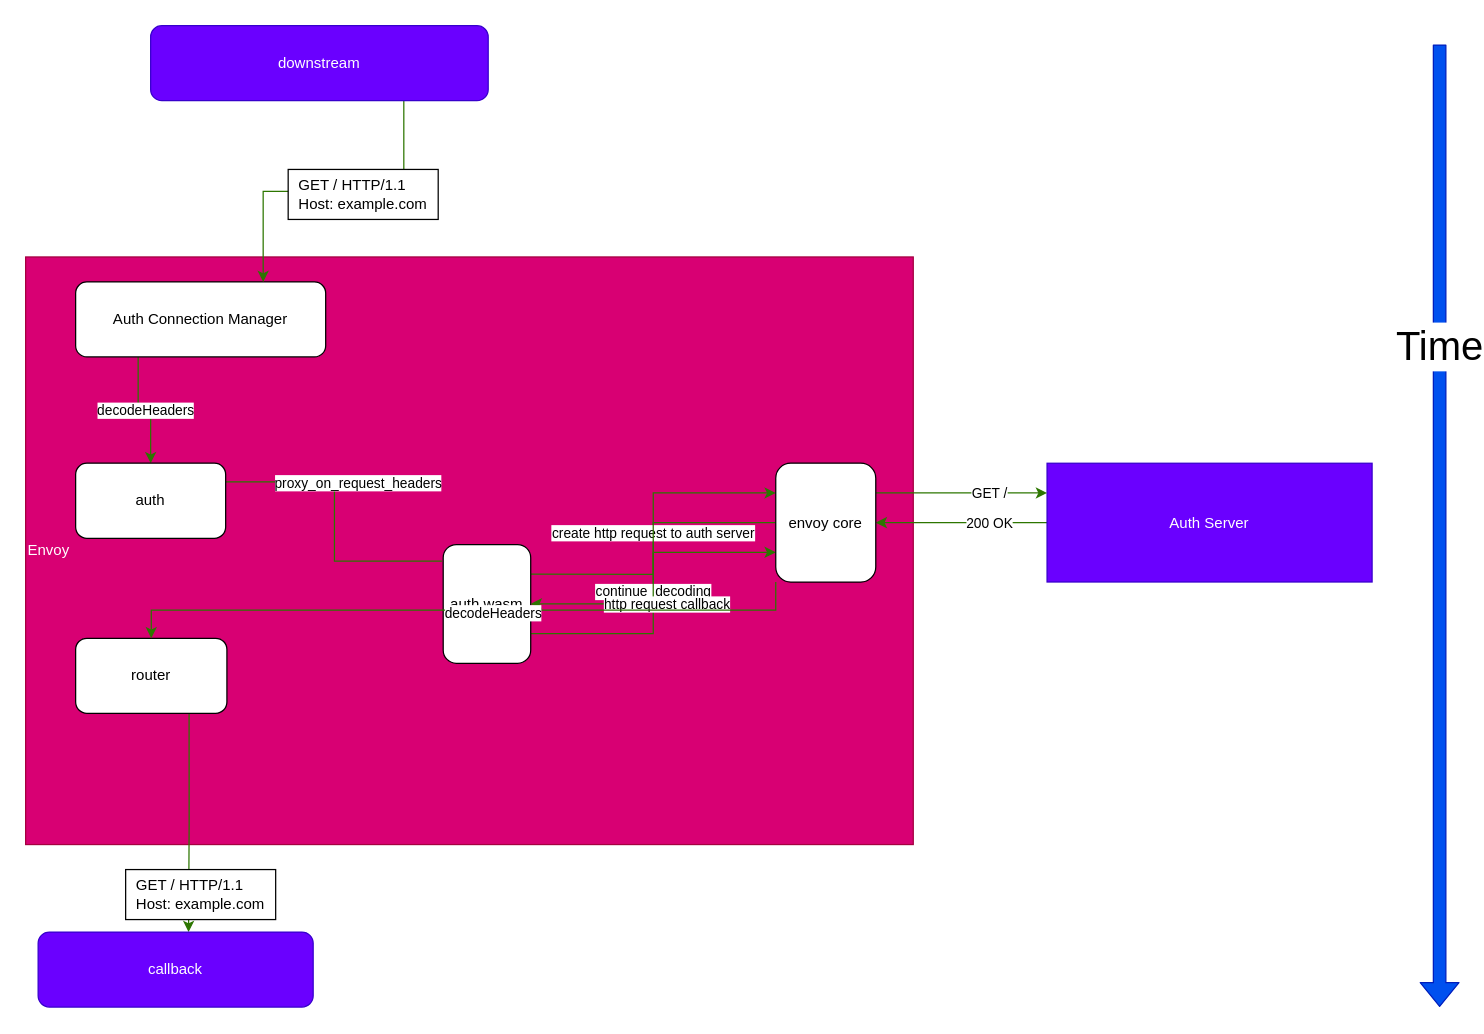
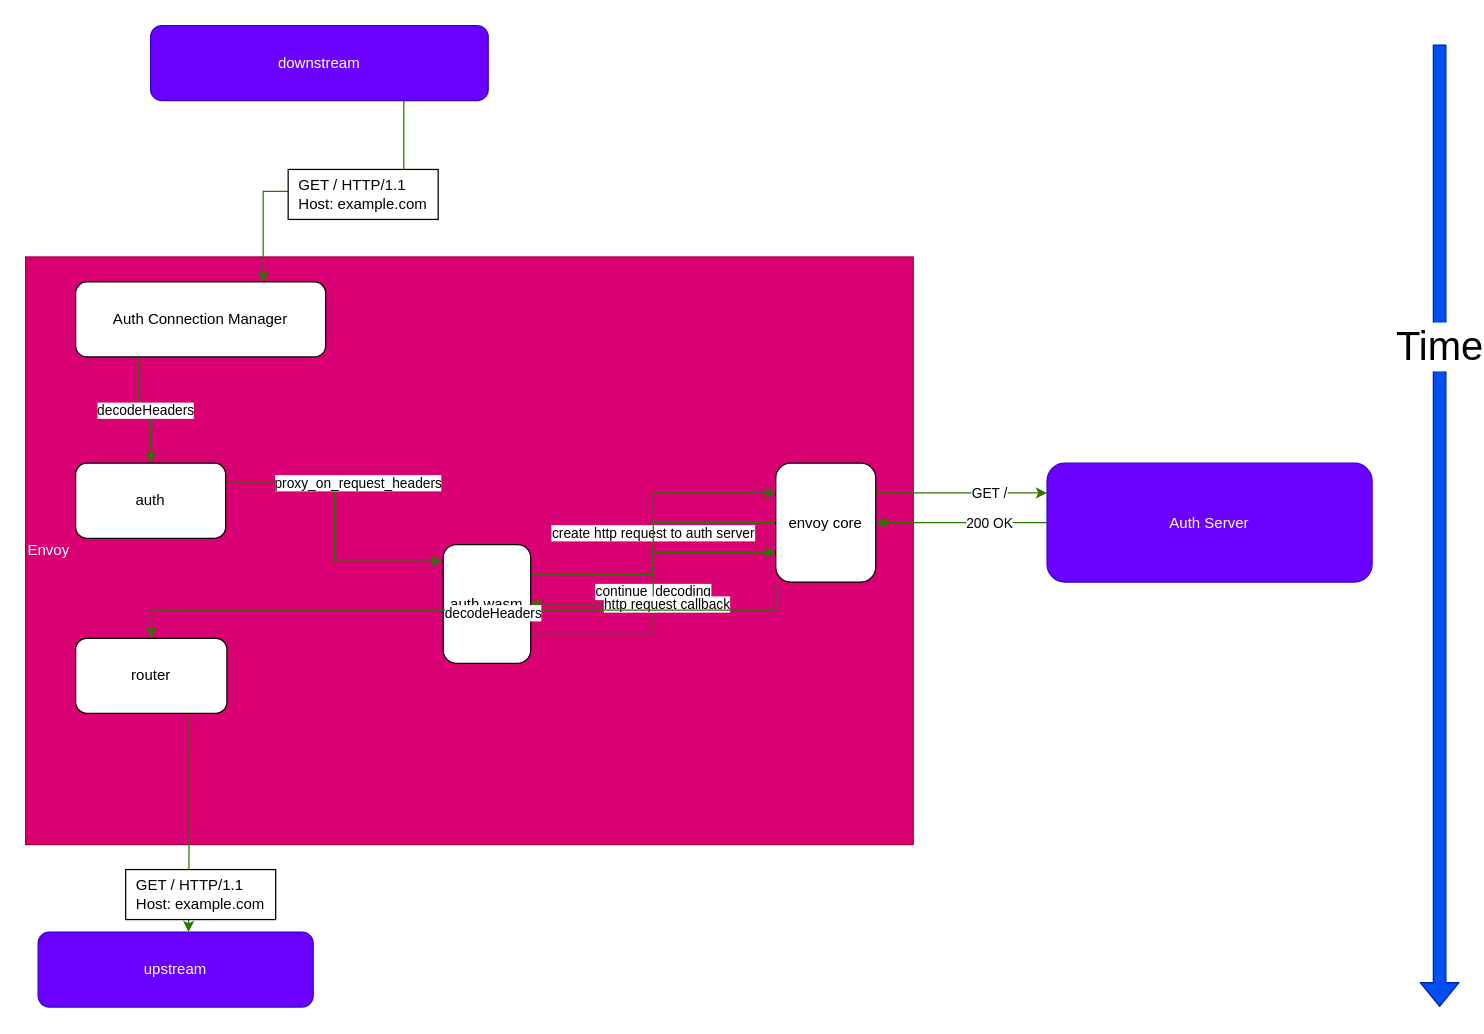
node "Auth Server": shape rectangle -> rounded rectangle
edge "auth" -- "auth wasm": arrowhead none -> classic
node "callback": label "callback" -> "upstream"
